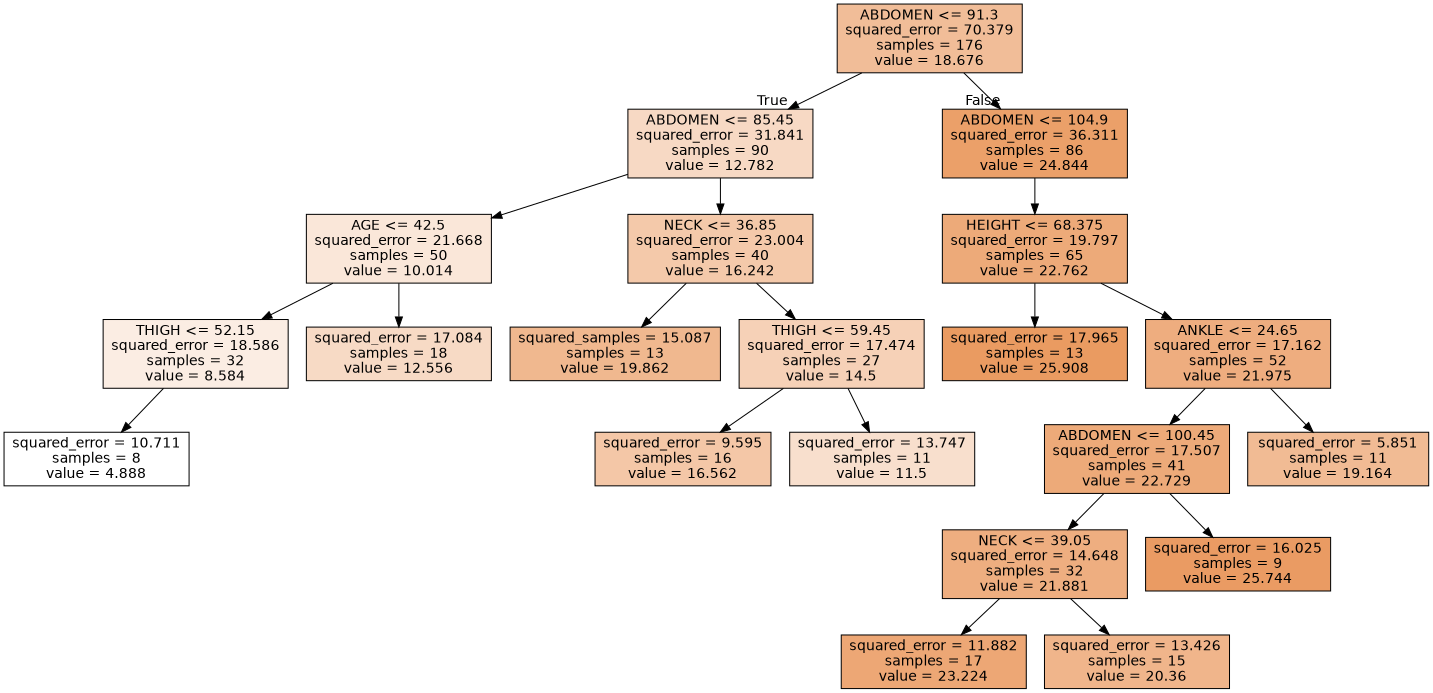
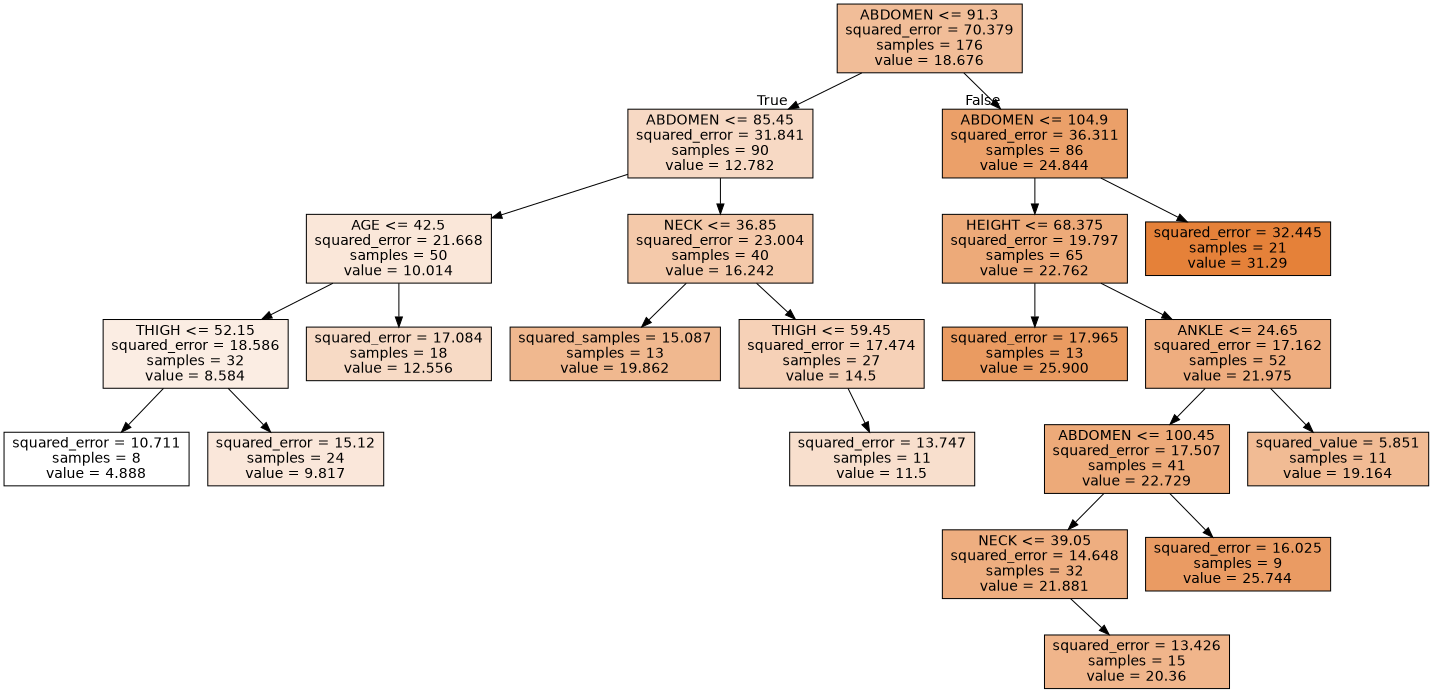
node "squared_error = 32.445 samples = 21 value = 31.29": added
node "squared_error = 17.965 samples = 13 value = 25.908": label "squared_error = 17.965 samples = 13 value = 25.908" -> "squared_error = 17.965 samples = 13 value = 25.900"
node "squared_error = 15.12 samples = 24 value = 9.817": added
node "squared_error = 9.595 samples = 16 value = 16.562": removed
node "squared_error = 5.851 samples = 11 value = 19.164": label "squared_error = 5.851 samples = 11 value = 19.164" -> "squared_value = 5.851 samples = 11 value = 19.164"
node "squared_error = 11.882 samples = 17 value = 23.224": removed
